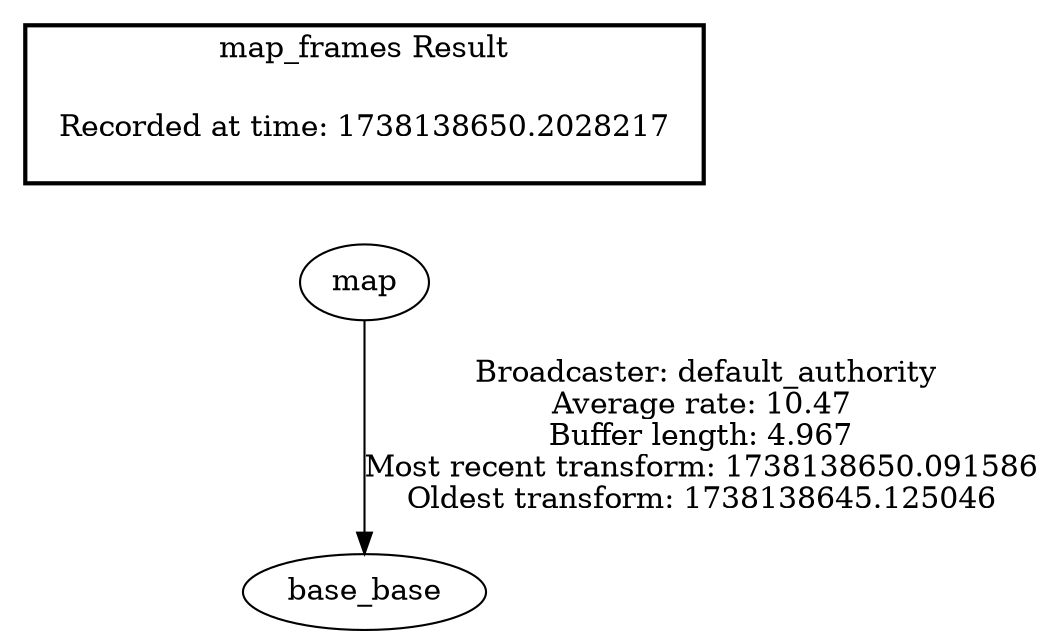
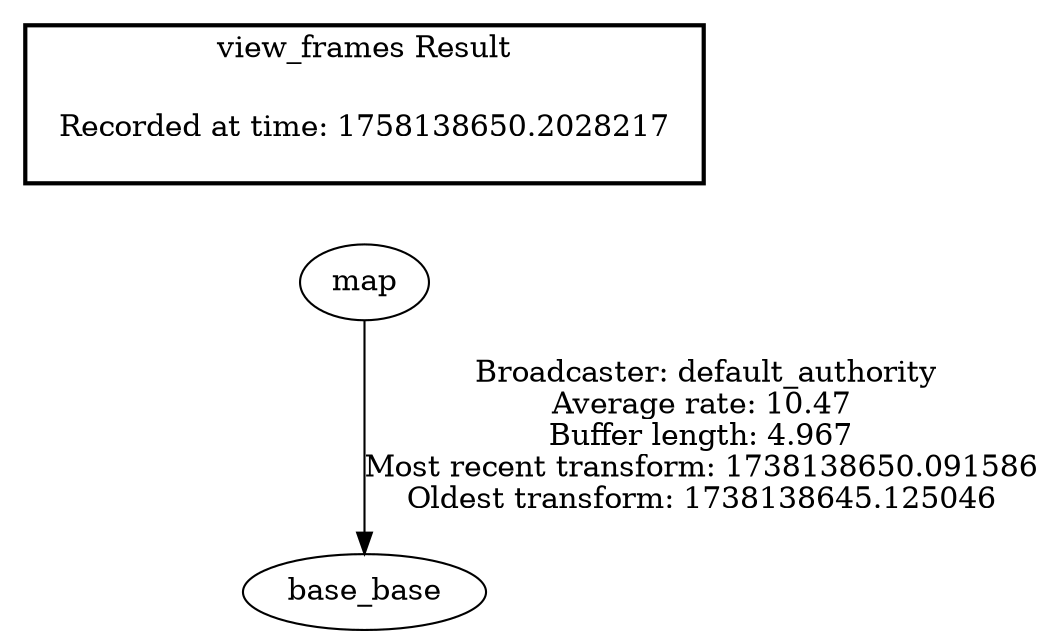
cluster "map_frames Result": label "map_frames Result" -> "view_frames Result"
node "Recorded at time: 1738138650.2028217": label "Recorded at time: 1738138650.2028217" -> "Recorded at time: 1758138650.2028217"
